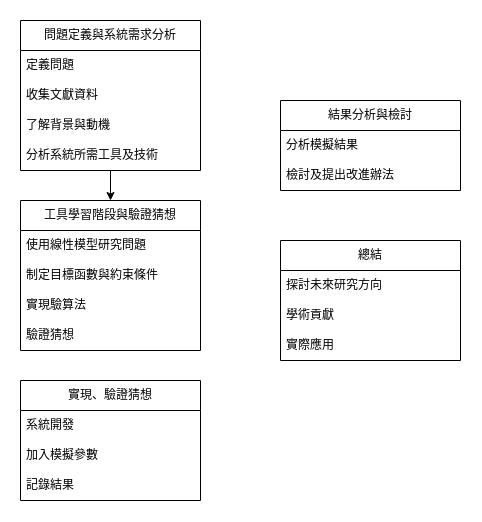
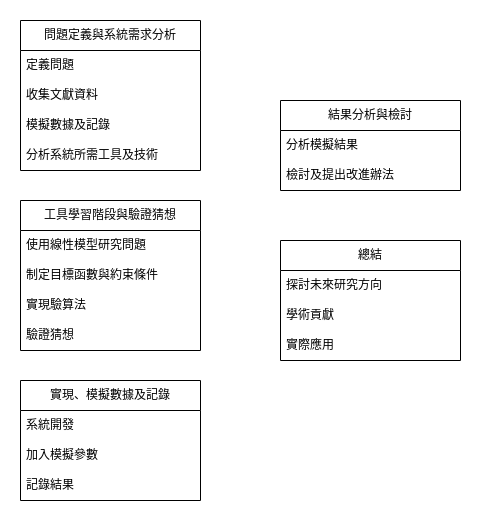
node "了解背景與動機": label "了解背景與動機" -> "模擬數據及記錄"
edge "問題定義與系統需求分析" -> "工具學習階段與驗證猜想": removed
node "實現、驗證猜想": label "實現、驗證猜想" -> "實現、模擬數據及記錄"
